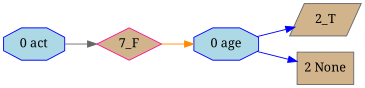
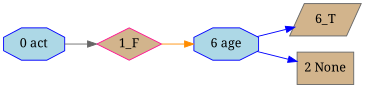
node "2_T": label "2_T" -> "6_T"
node "7_F": label "7_F" -> "1_F"
node "0 age": label "0 age" -> "6 age"
